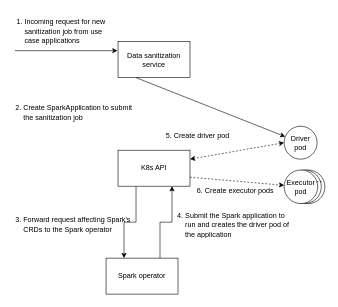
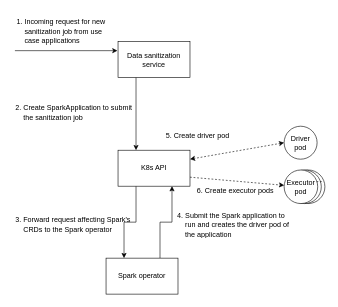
edge "Data sanitization service" -> "Driver pod": now "Data sanitization service" -> "K8s API"
